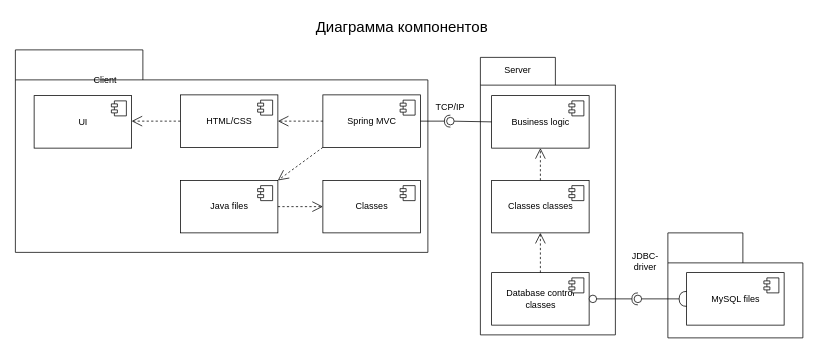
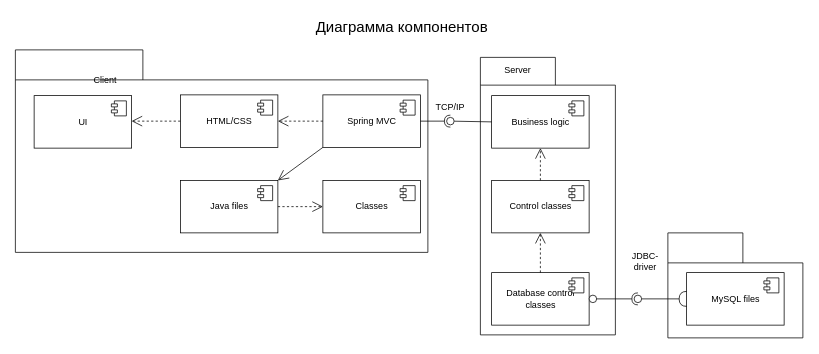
edge "Spring MVC" -> "Java files": style dashed -> solid
node "Classes classes": label "Classes classes" -> "Control classes"
